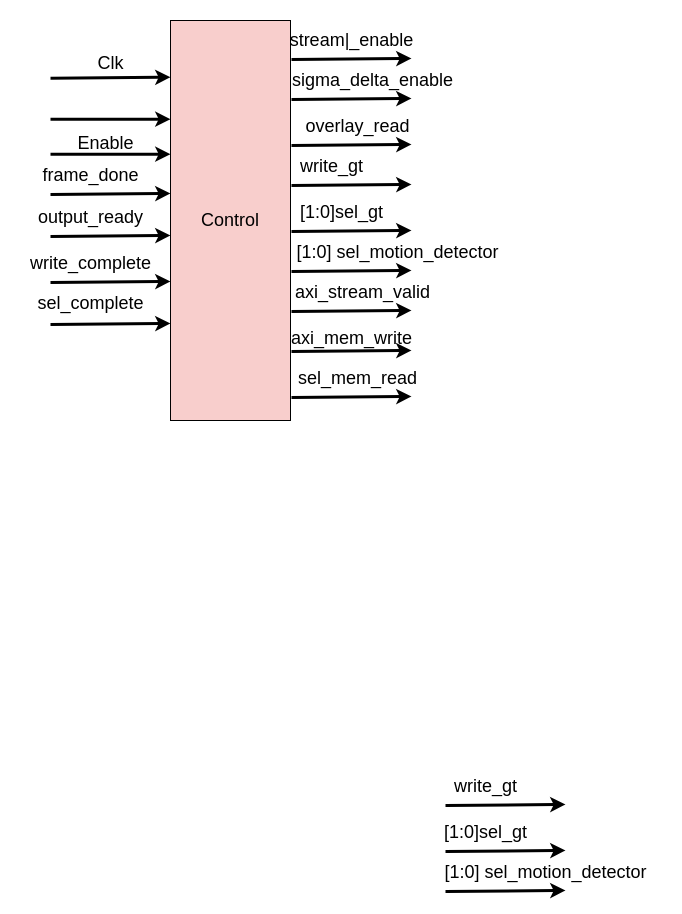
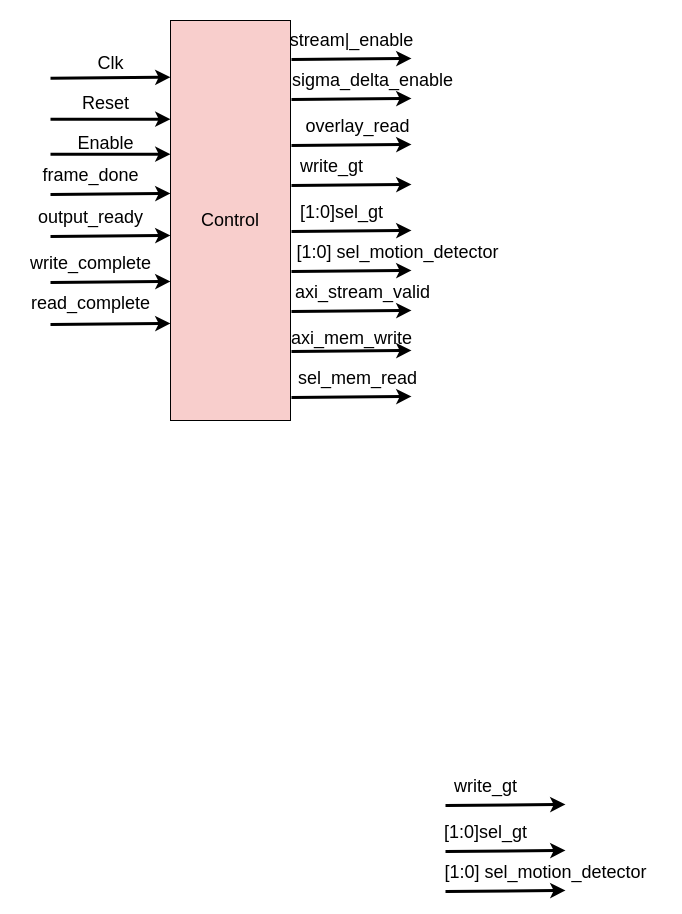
node "Reset": added
node "sel_complete": label "sel_complete" -> "read_complete"
